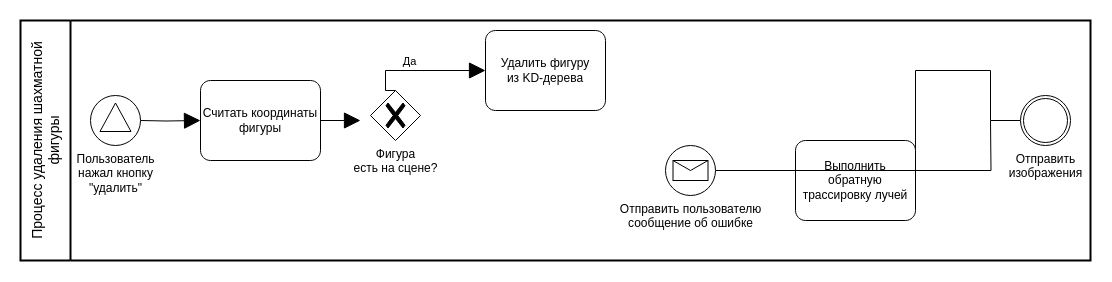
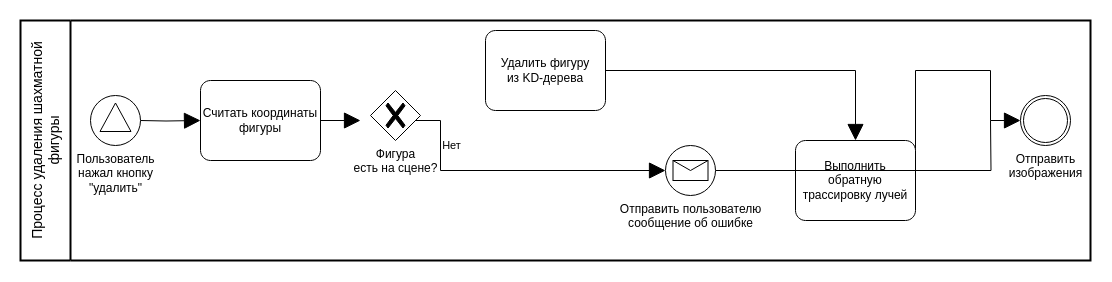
edge "Фигура есть на сцене?" -> "Удалить фигуру из KD-дерева": removed, label "Да"
edge "Удалить фигуру из KD-дерева" -> "Выполнить обратнуютрассировку лучей": added
edge "Отправить изображения" -- "Выполнить обратнуютрассировку лучей": arrowhead none -> block
edge "Фигура есть на сцене?" -> "Отправить пользователю сообщение об ошибке": added, label "Нет"
